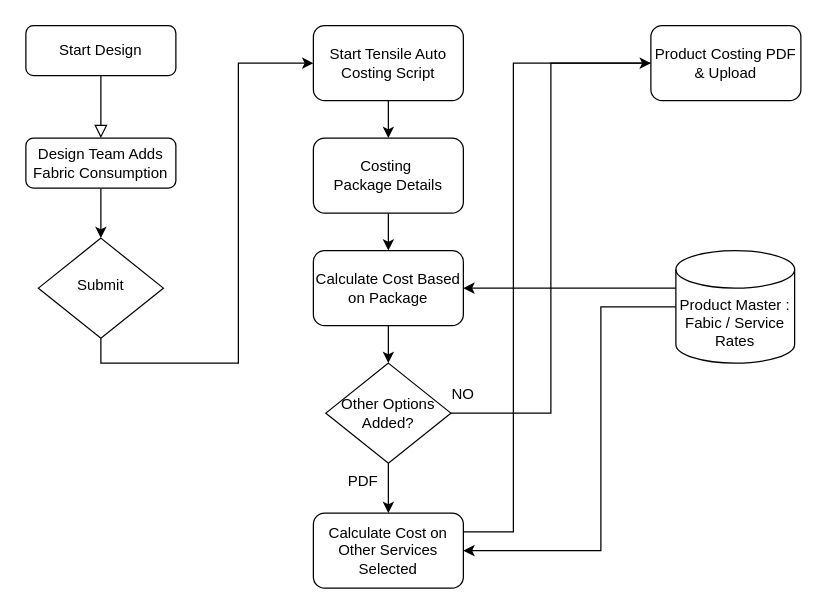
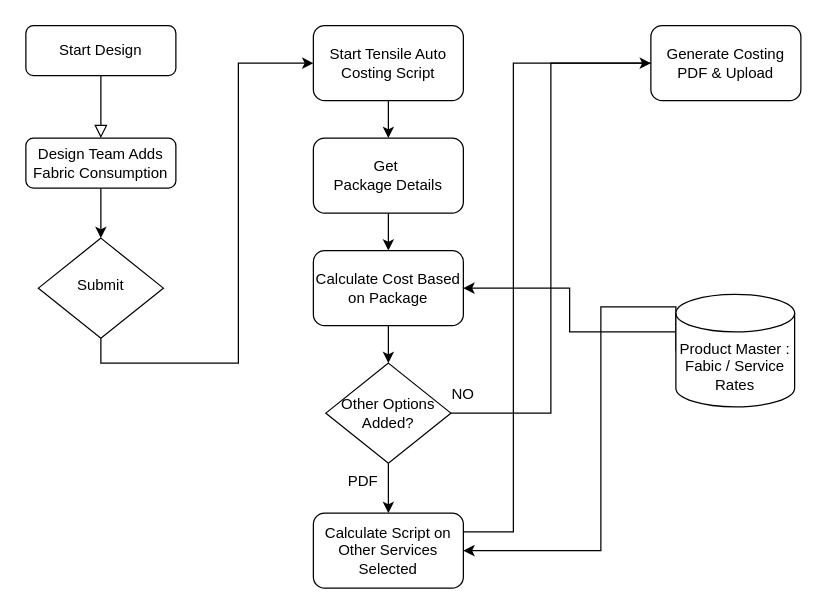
node "Product Costing PDF & Upload": label "Product Costing PDF & Upload" -> "Generate Costing PDF & Upload"
node "Costing Package Details": label "Costing Package Details" -> "Get Package Details"
node "Product Master : Fabic / Service Rates": moved (735, 307) -> (735, 351)
node "Calculate Cost on Other Services Selected": label "Calculate Cost on Other Services Selected" -> "Calculate Script on Other Services Selected"
